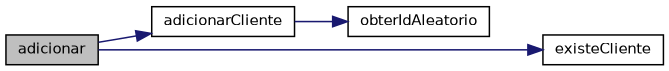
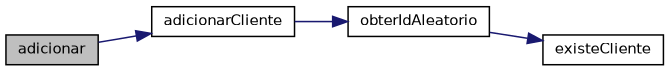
edge "adicionar" -> "existeCliente": now "obterIdAleatorio" -> "existeCliente"
